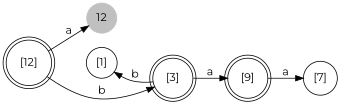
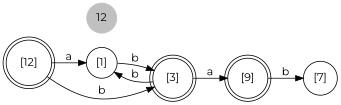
edge "[12]" -> "12": now "[12]" -> "[1]"
edge "[1]" -> "[3]": added, label "b"
edge "[9]" -> "[7]": label "a" -> "b"
